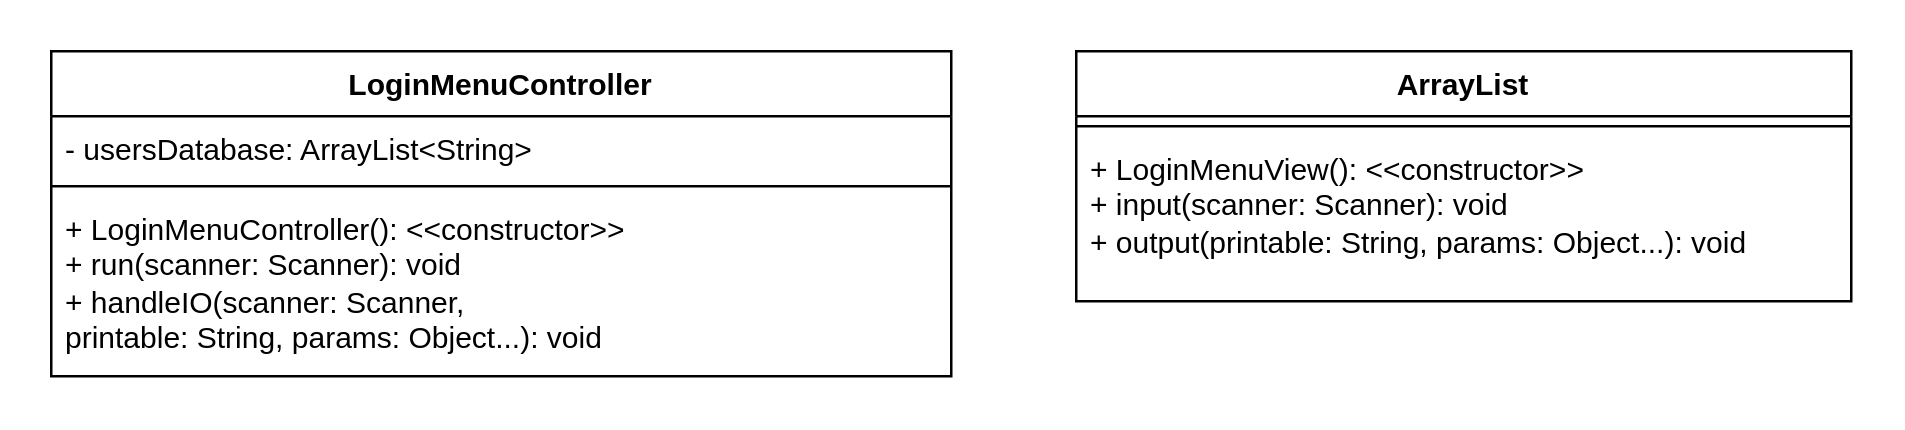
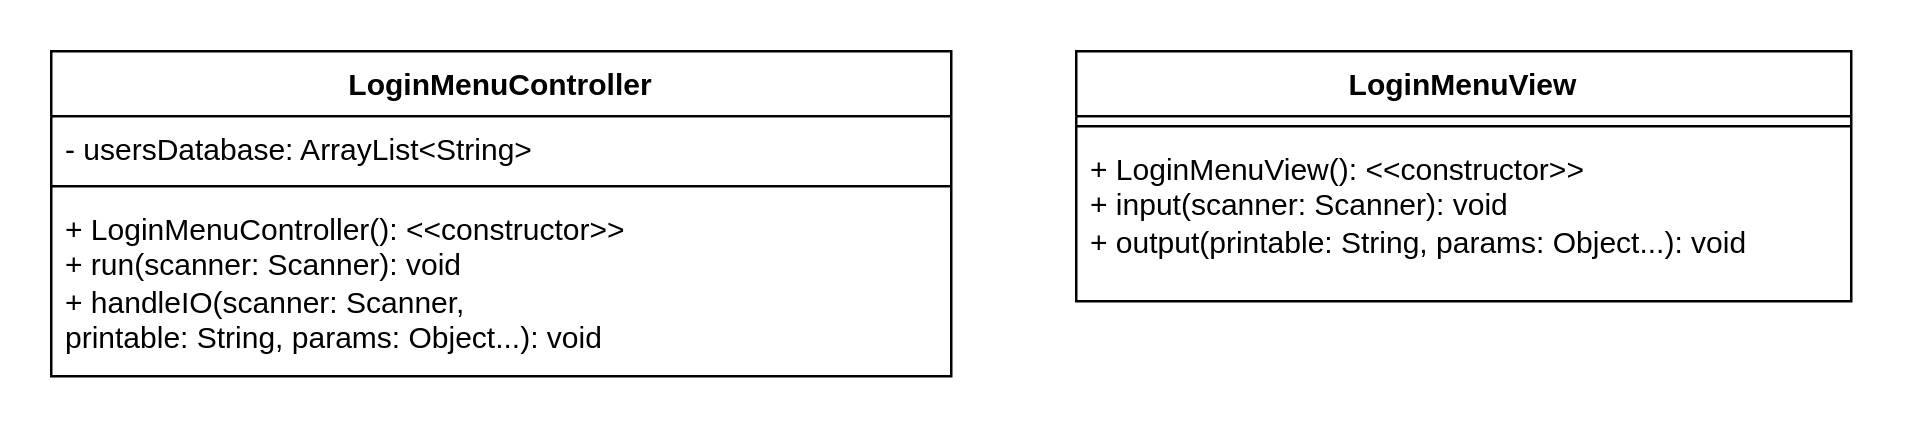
node "ArrayList": label "ArrayList" -> "LoginMenuView"
